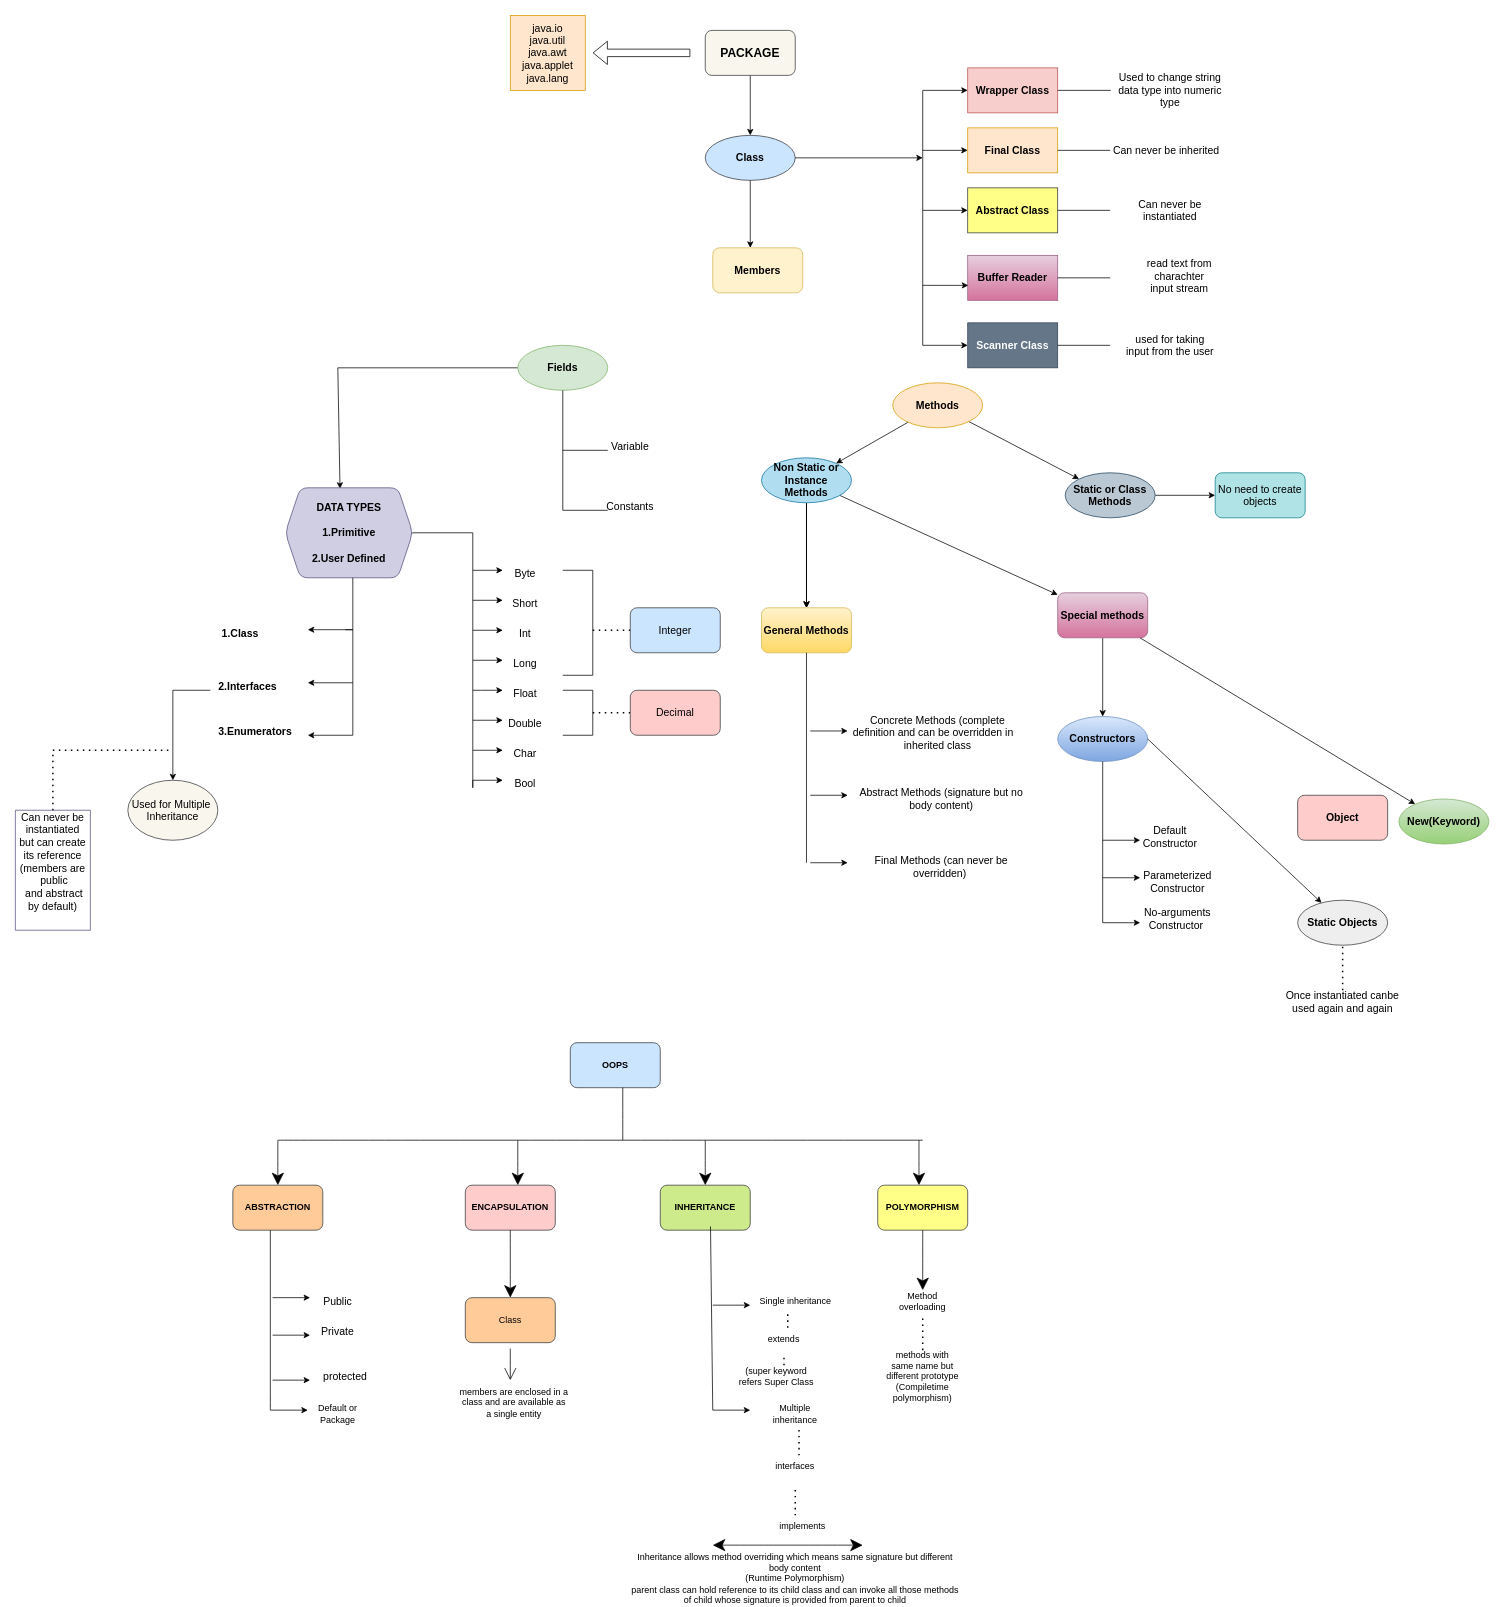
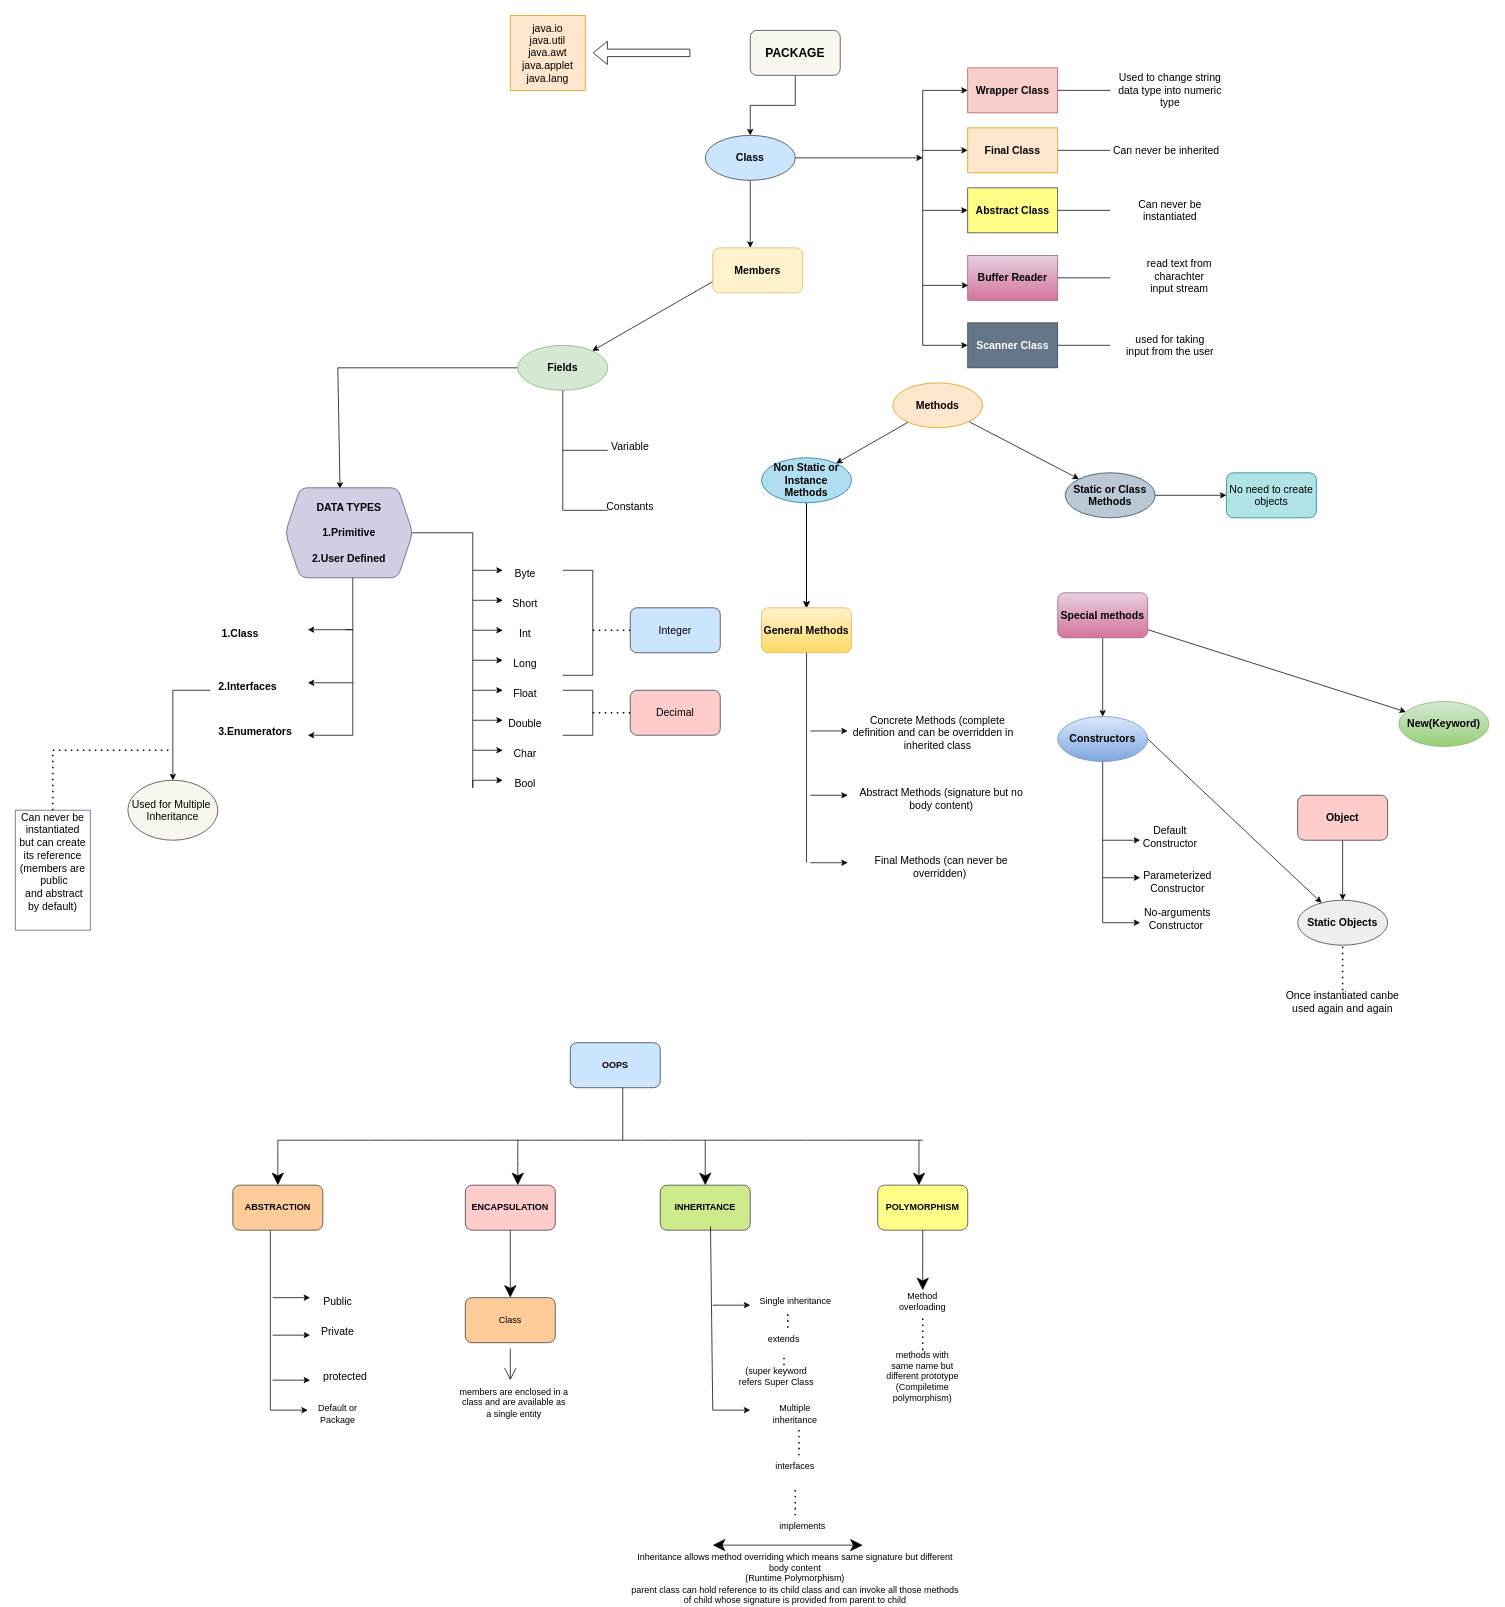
node "PACKAGE": moved (750, 53) -> (795, 53)
edge "Members" -> "Fields": added
node "No need to create objects": moved (1260, 495) -> (1272, 495)
edge "Non Static or Instance Methods" -> "Special methods": removed
node "New(Keyword)": moved (1444, 822) -> (1444, 724)
edge "Object" -> "Static Objects": added
